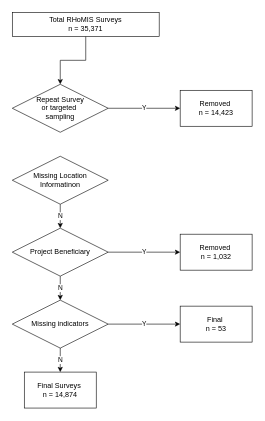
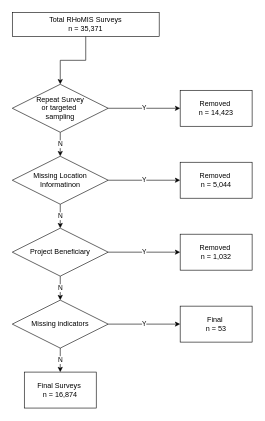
edge "Repeat Survey or targeted sampling" -> "Missing Location Informatinon": added, label "N"
edge "Missing Location Informatinon" -> "Removed n = 5,044": added, label "Y"
node "Removed n = 5,044": added
node "Final Surveys n = 14,874": label "Final Surveys n = 14,874" -> "Final Surveys n = 16,874"
